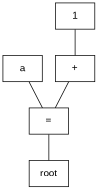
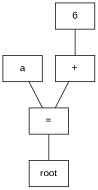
node "1": label "1" -> "6"
